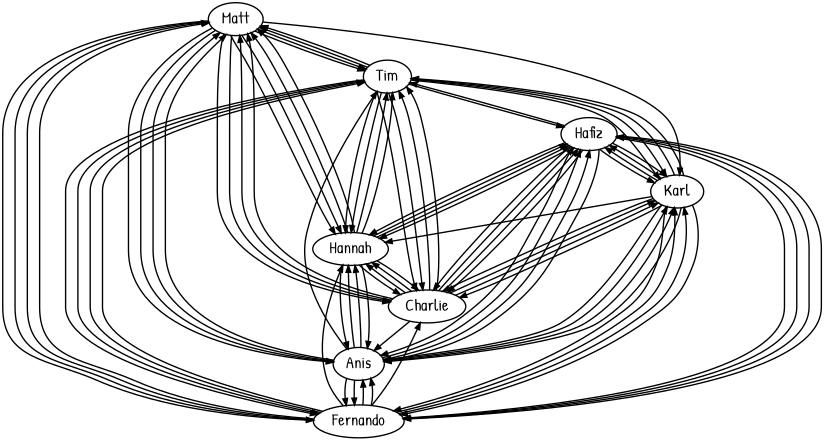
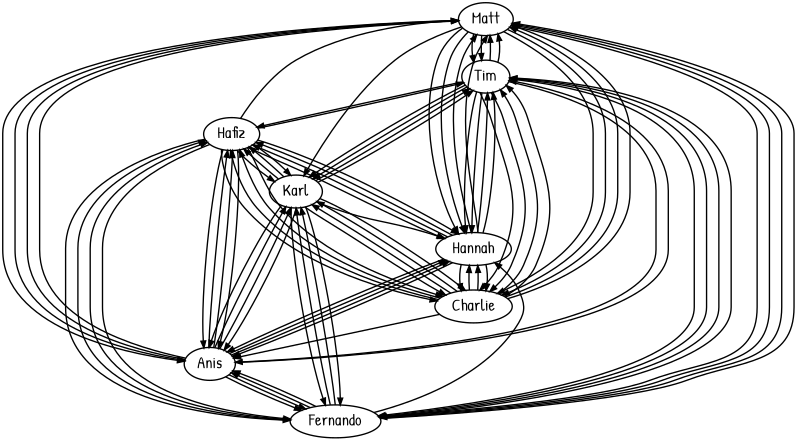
edge "Hafiz" -> "Matt": added
edge "Tim" -> "Anis": added
edge "Fernando" -> "Charlie": removed
